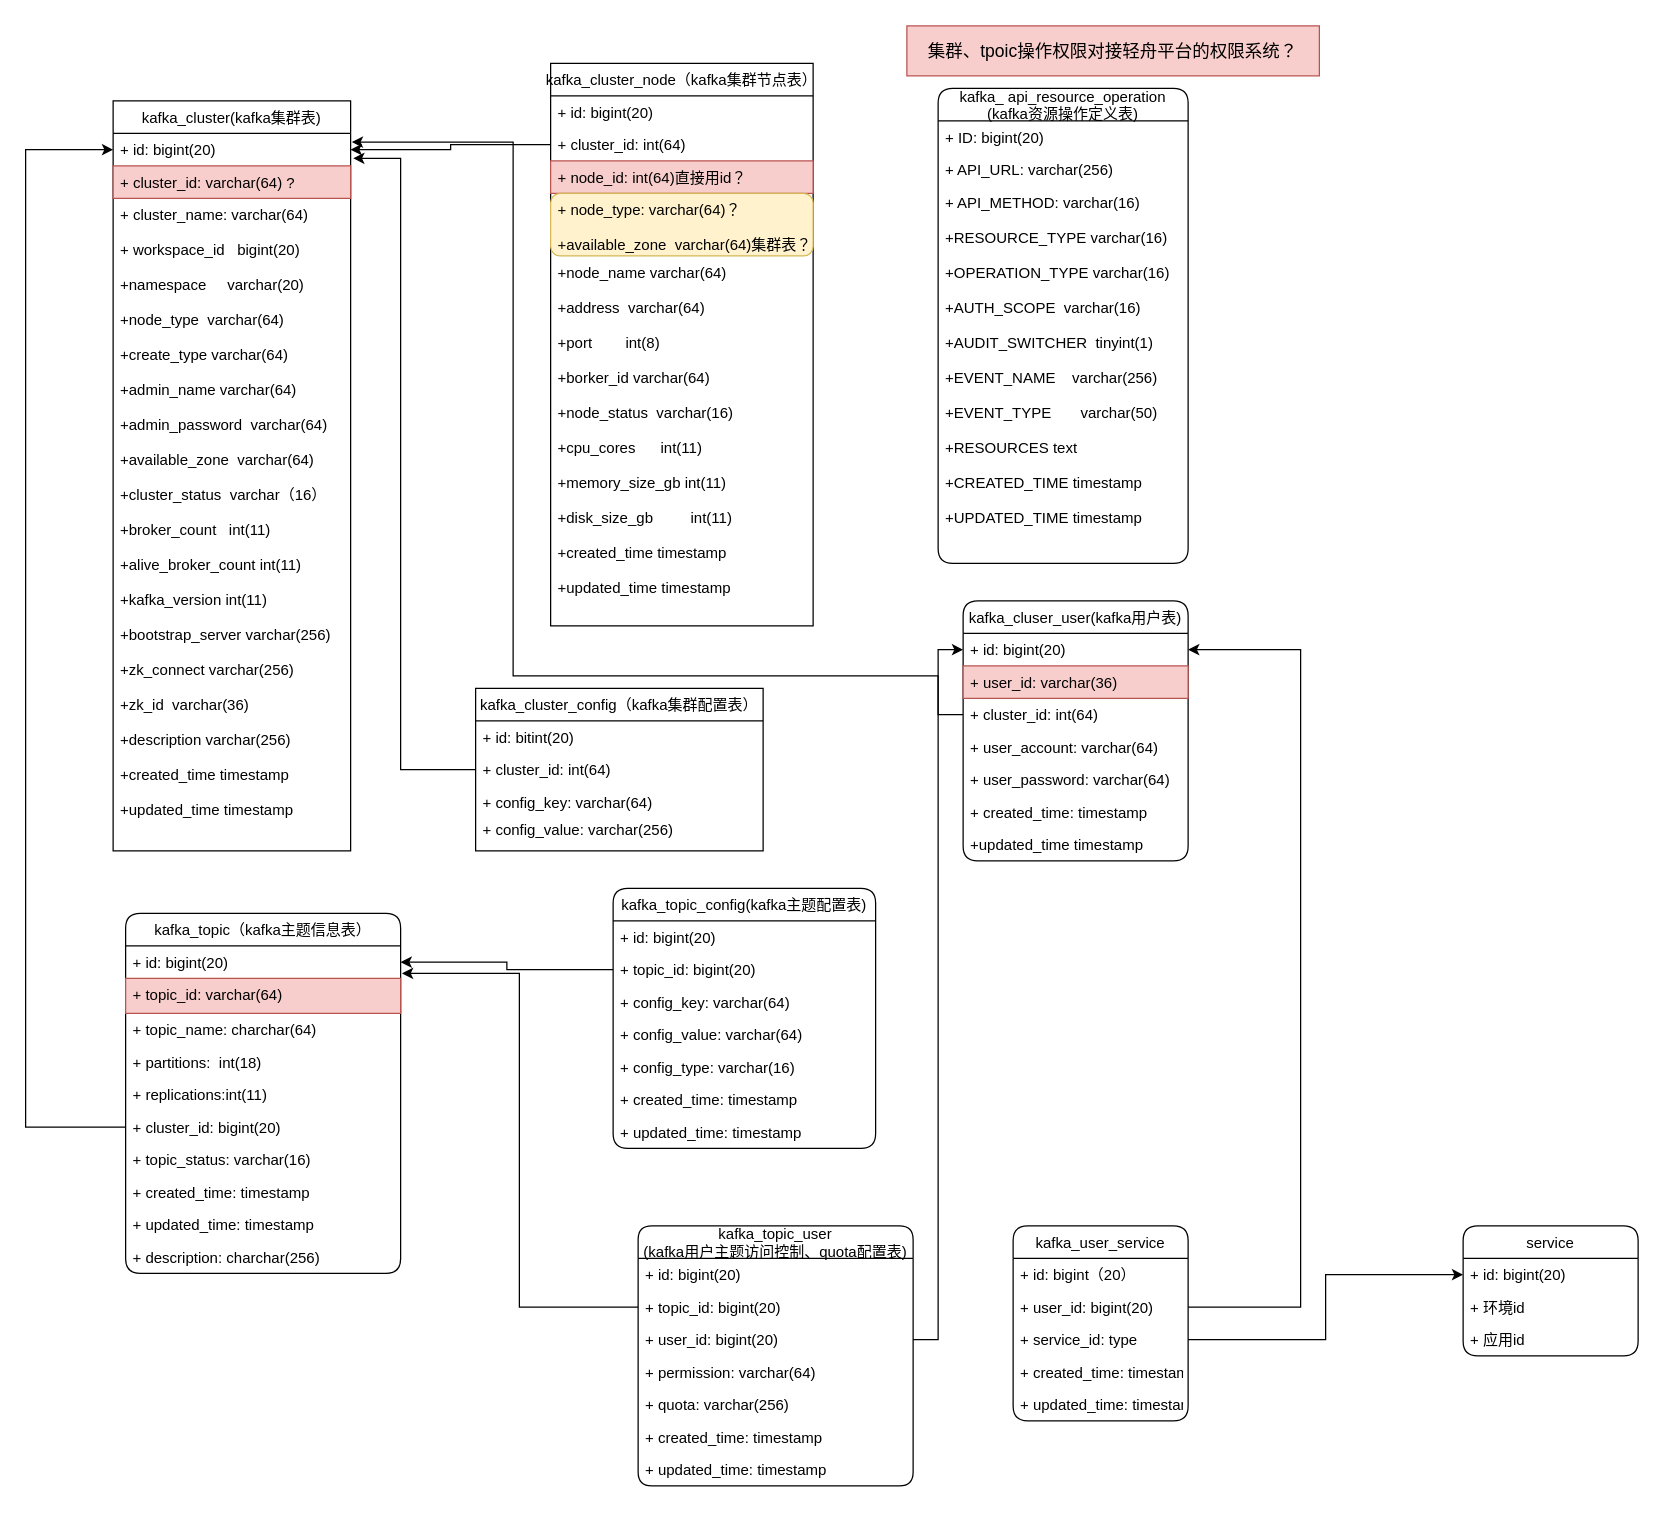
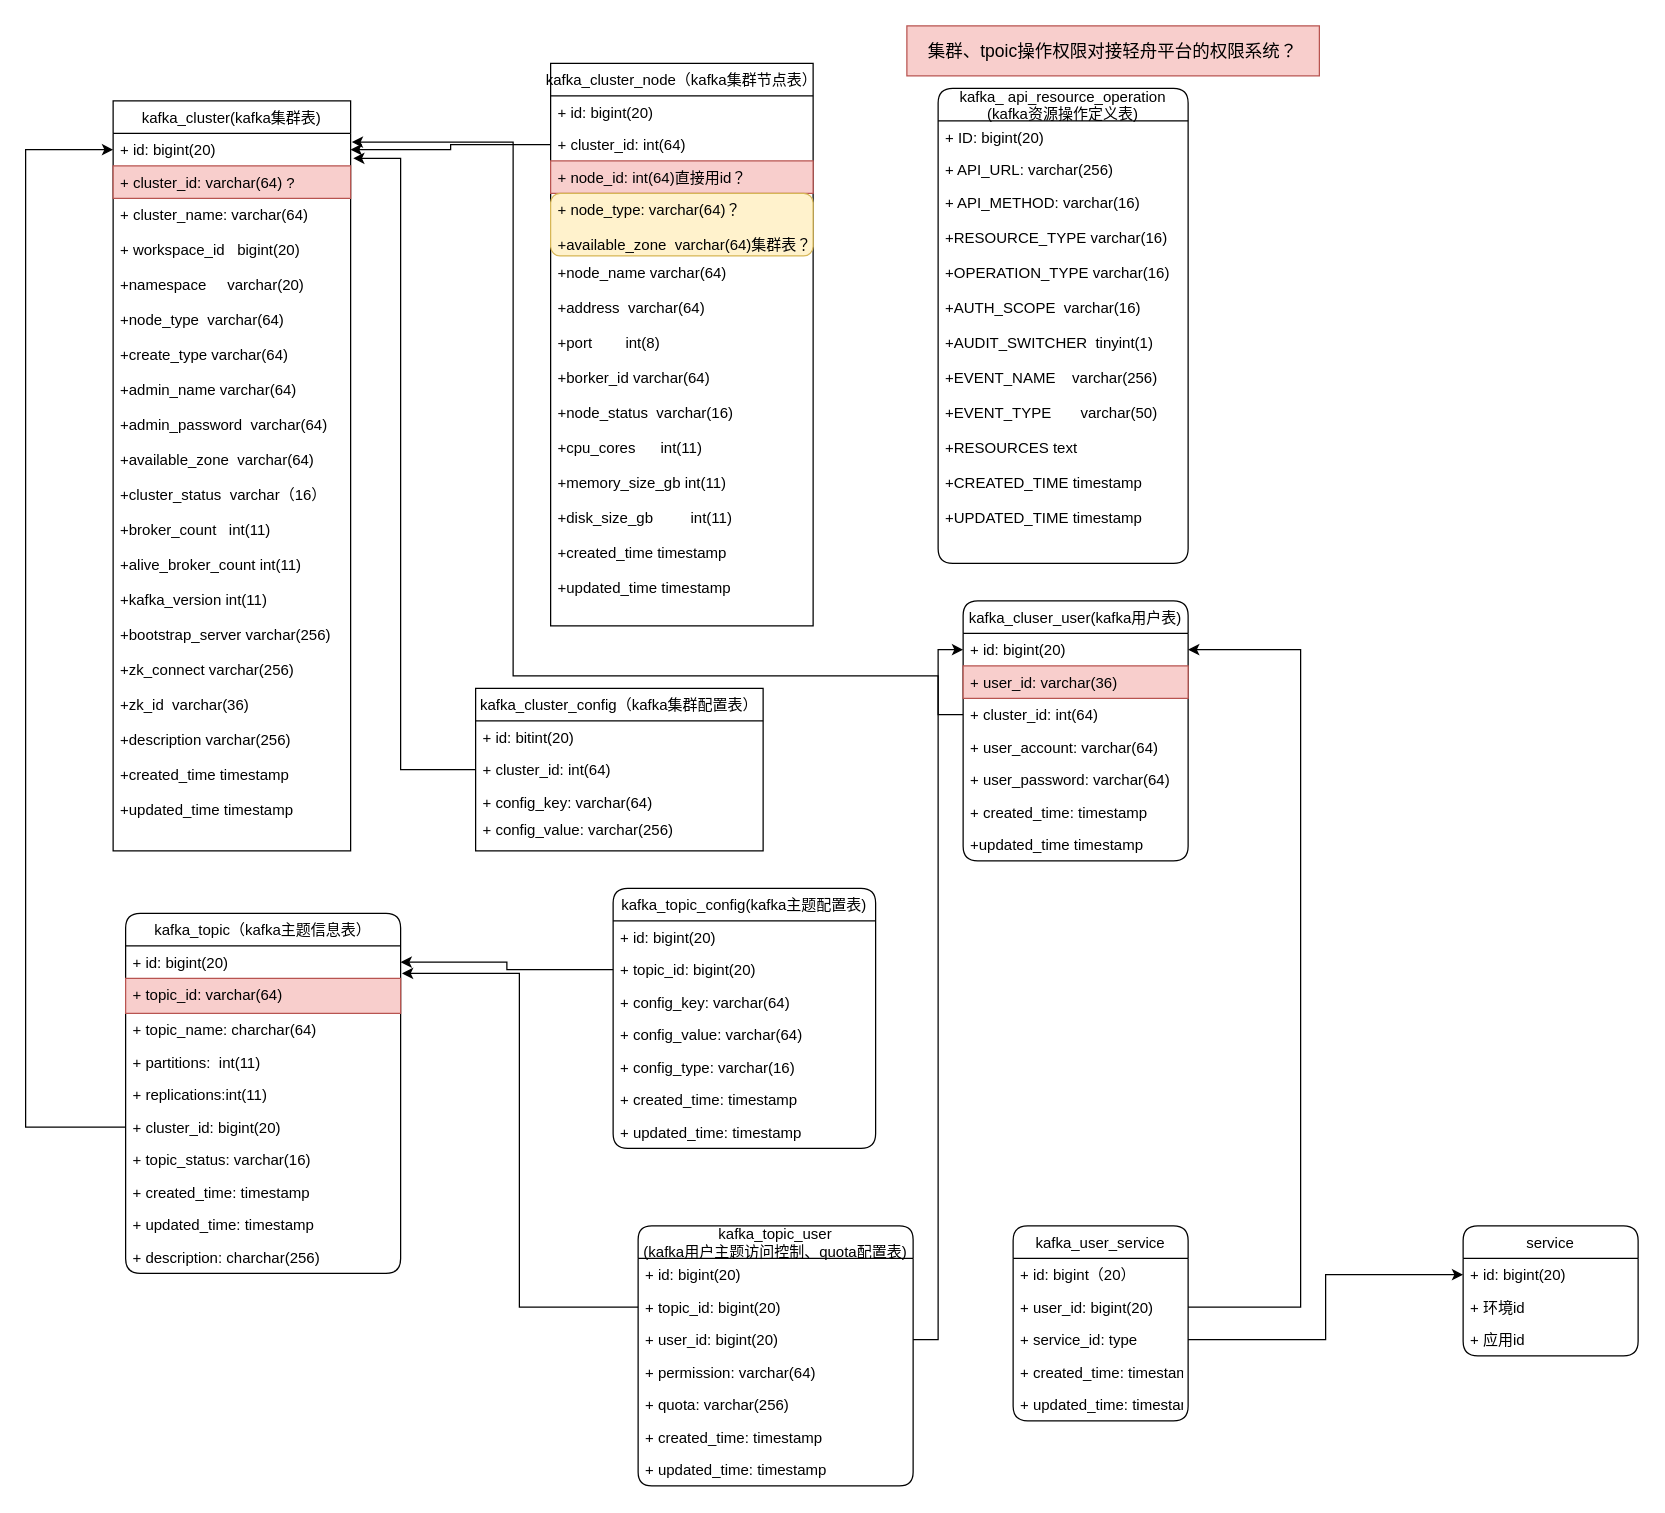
node "+ partitions: int(18)": label "+ partitions: int(18)" -> "+ partitions: int(11)"
